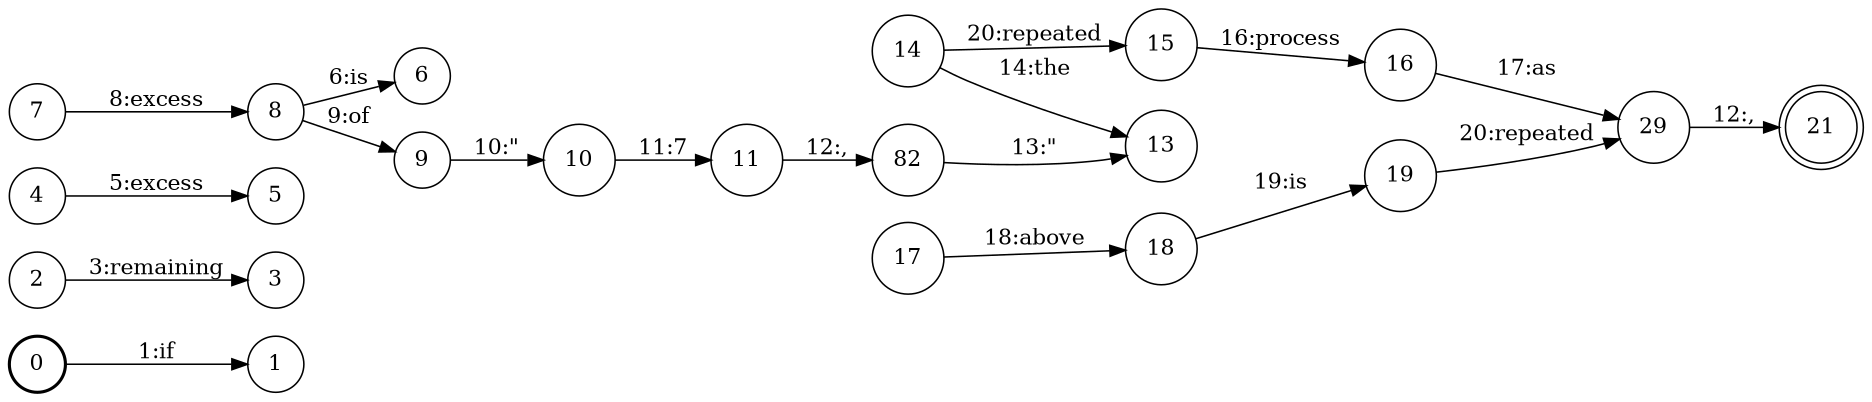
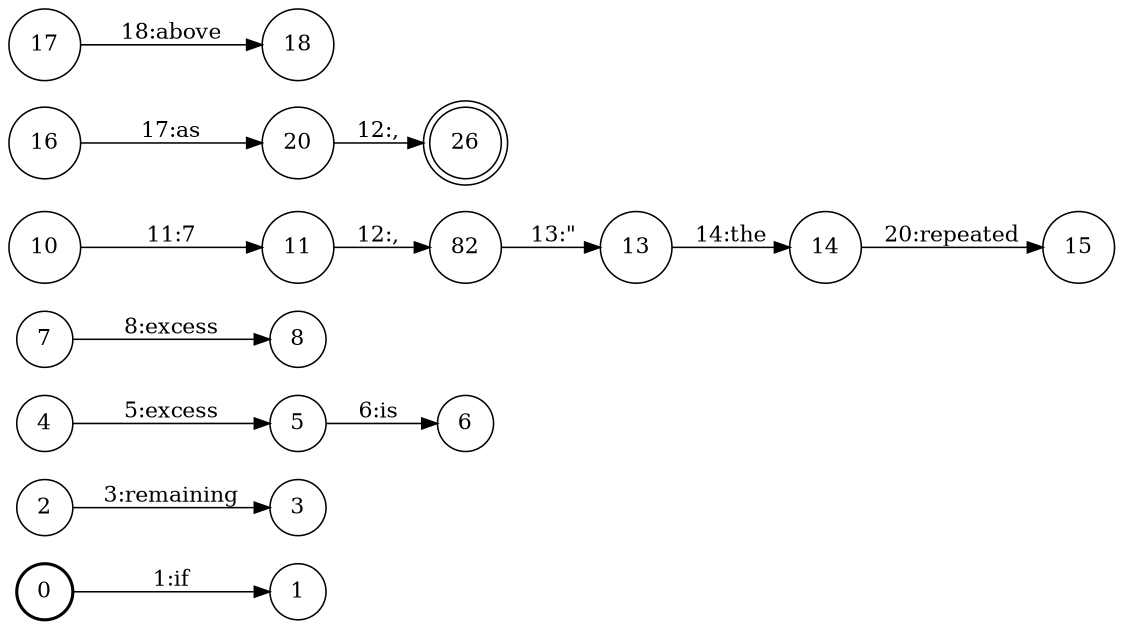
edge "15" -> "16": removed, label "16:process"
edge "8" -> "6": now "5" -> "6"
edge "14" -> "13": reversed
node "29": label "29" -> "20"
node "21": label "21" -> "26"
node "9": removed
node "19": removed
